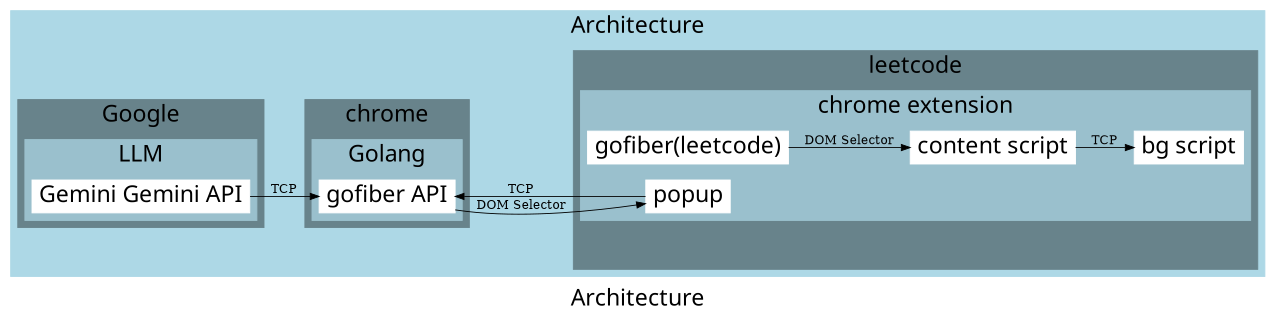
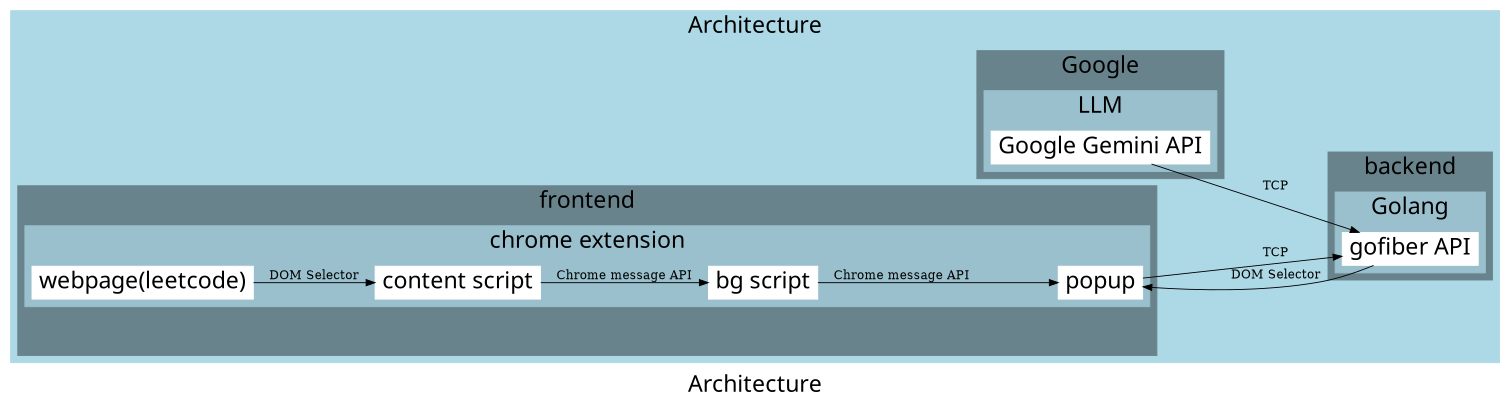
cluster "leetcode": label "leetcode" -> "frontend"
cluster "chrome": label "chrome" -> "backend"
edge "content script" -> "bg script": label "TCP" -> "Chrome message API"
node "gofiber(leetcode)": label "gofiber(leetcode)" -> "webpage(leetcode)"
node "Gemini Gemini API": label "Gemini Gemini API" -> "Google Gemini API"
edge "bg script" -> "popup": added, label "Chrome message API"
